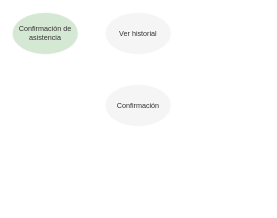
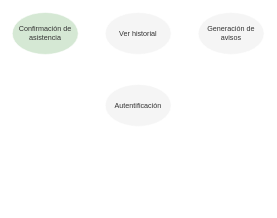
node "Generación de avisos": added
node "Confirmación": label "Confirmación" -> "Autentificación"
